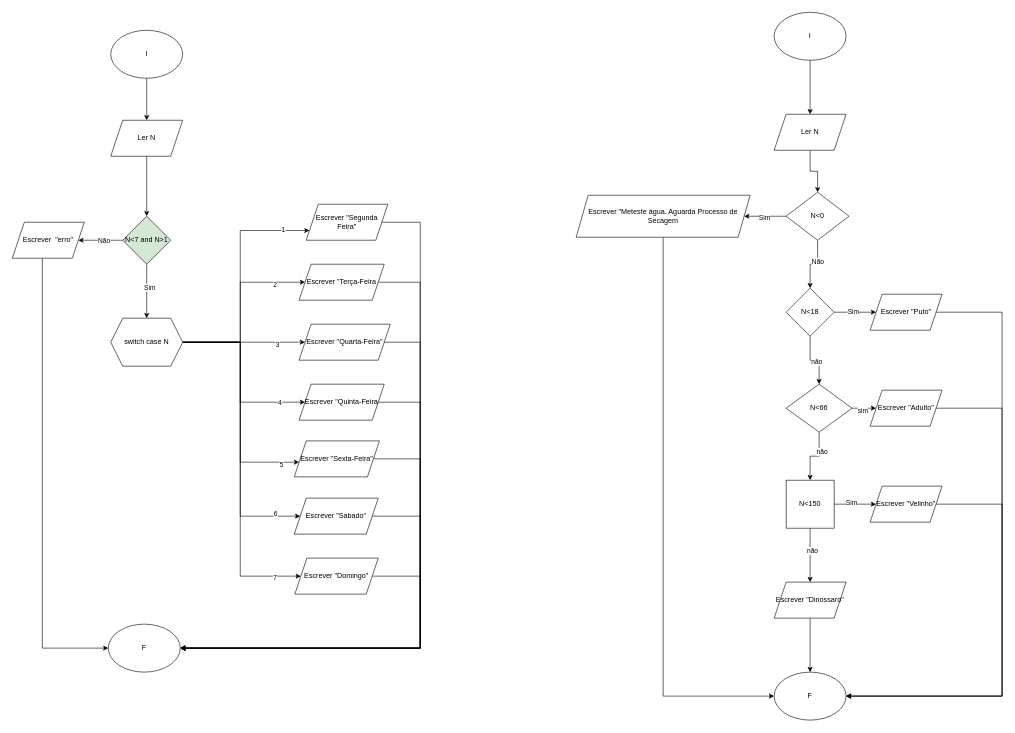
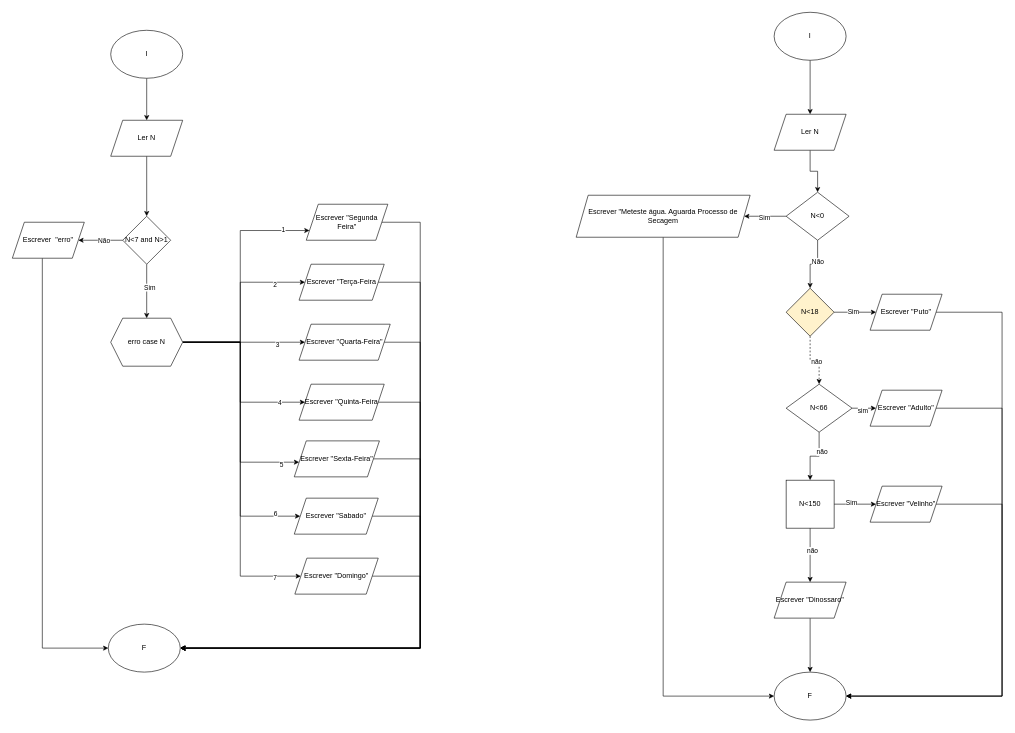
node "N<7 and N>1": fillcolor #d5e8d4 -> #ffffff
node "N<18": fillcolor #ffffff -> #fff2cc
node "switch case N": label "switch case N" -> "erro case N"
edge "N<18" -> "N<66": style solid -> dashed
